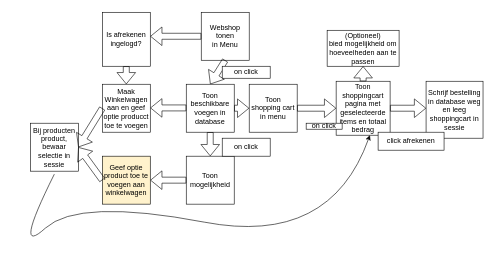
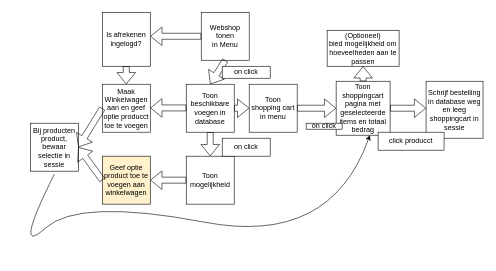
node "click afrekenen": label "click afrekenen" -> "click producct"
